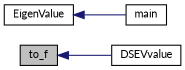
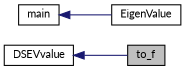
edge "main" -> "EigenValue": reversed
edge "DSEVvalue" -> "to_f": reversed
